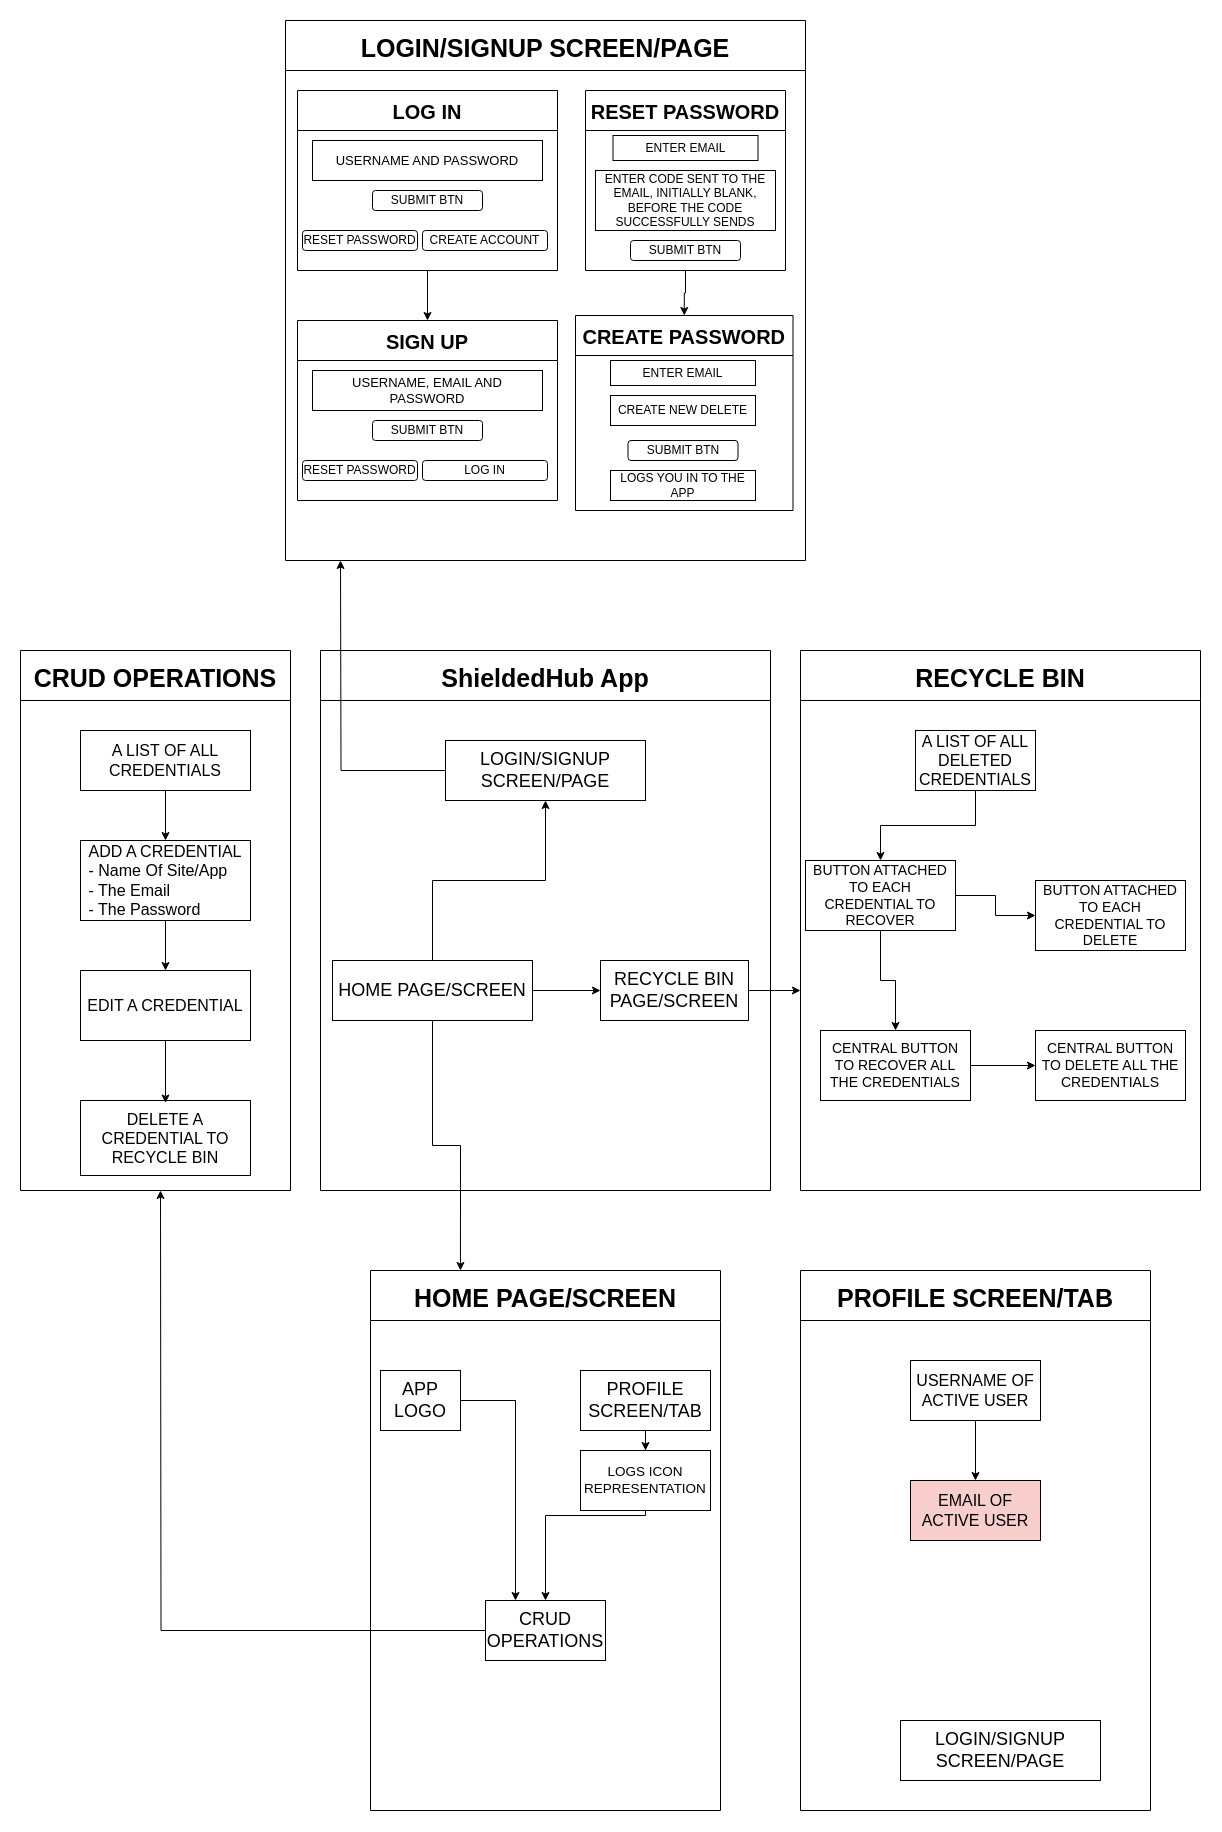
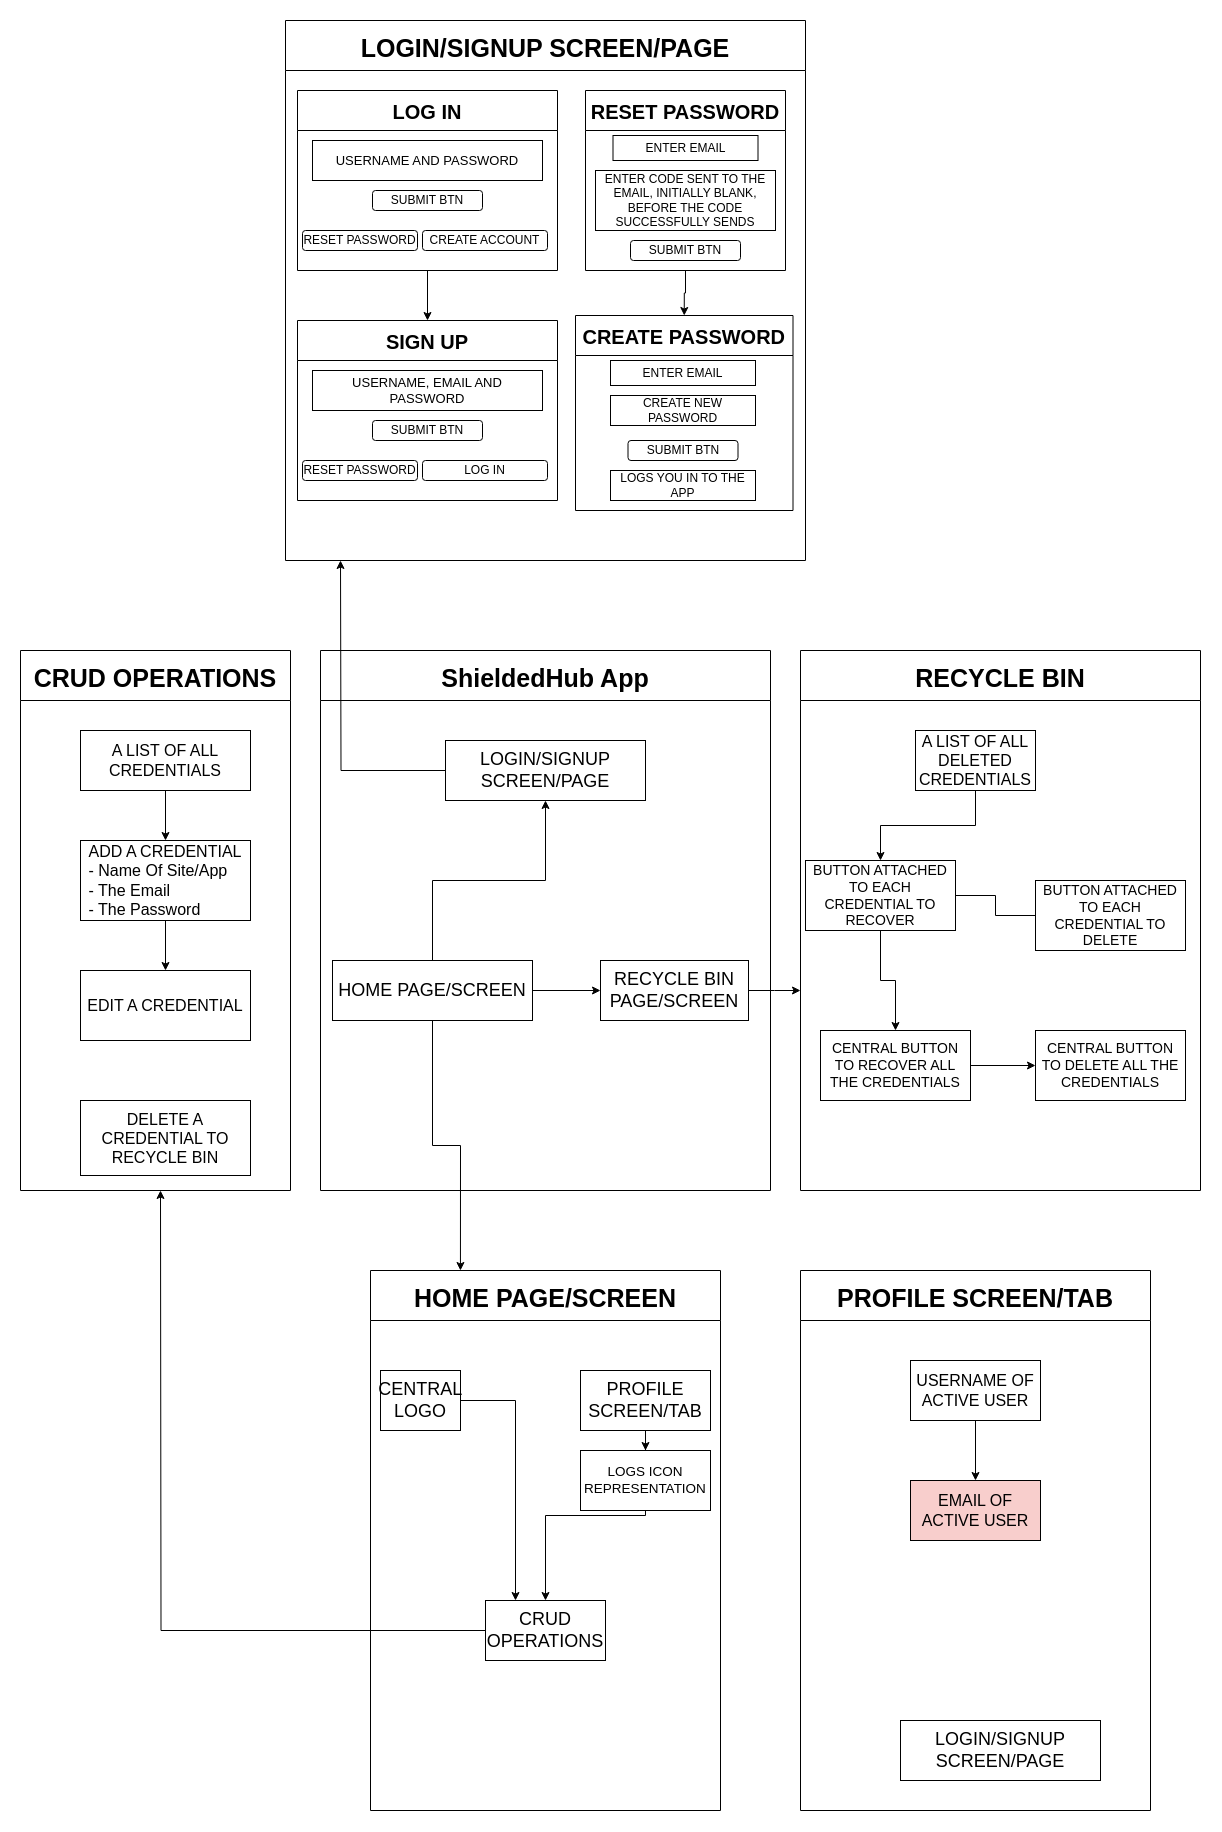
node "CREATE NEW DELETE": label "CREATE NEW DELETE" -> "CREATE NEW PASSWORD"
edge "BUTTON ATTACHED TO EACH CREDENTIAL TO RECOVER" -> "BUTTON ATTACHED TO EACH CREDENTIAL TO DELETE": arrowhead classic -> none
edge "EDIT A CREDENTIAL" -> "DELETE A CREDENTIAL TO RECYCLE BIN": removed
node "APP LOGO": label "APP LOGO" -> "CENTRAL LOGO"
